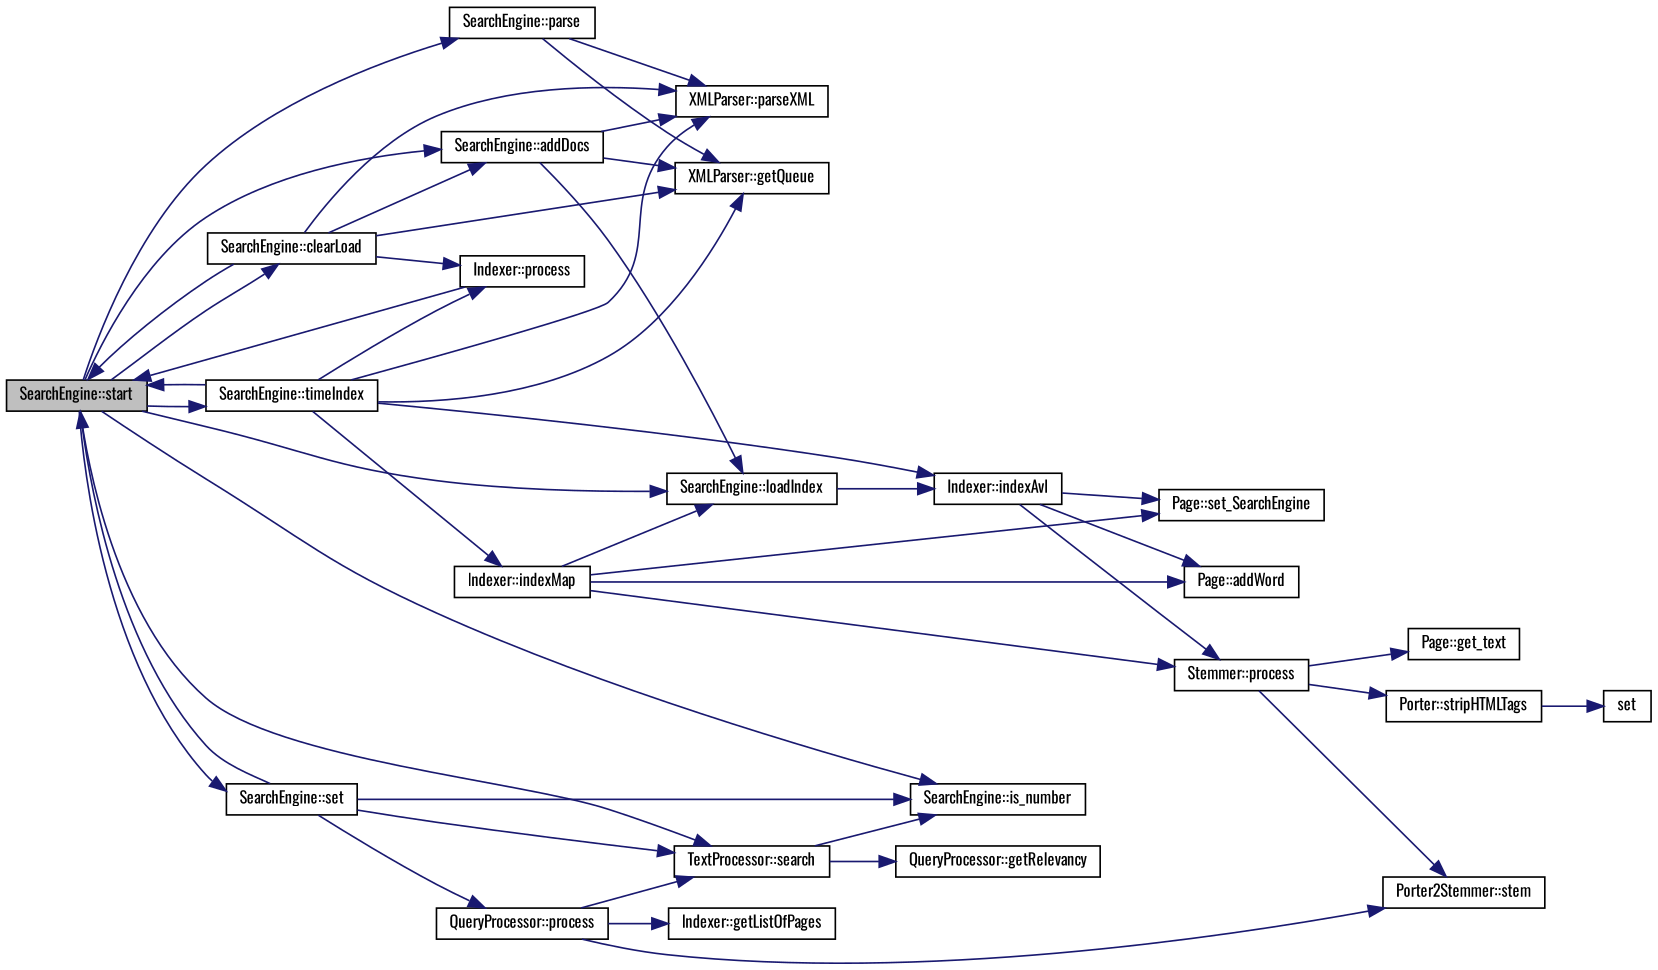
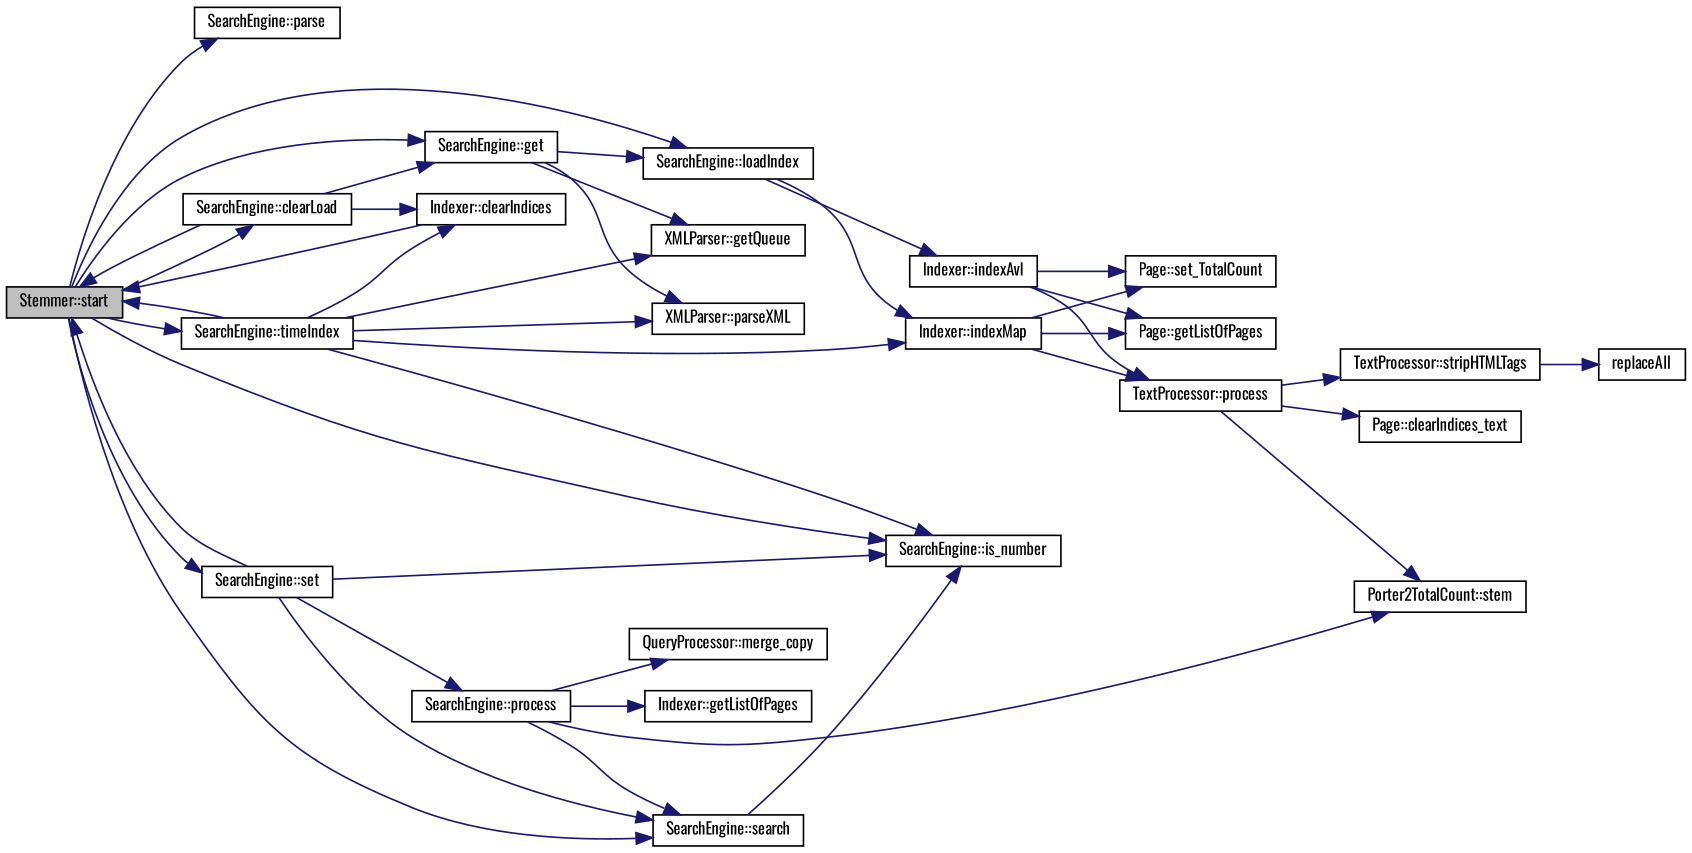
edge "SearchEngine::parse" -> "XMLParser::parseXML": removed
edge "SearchEngine::parse" -> "XMLParser::getQueue": removed
edge "SearchEngine::clearLoad" -> "XMLParser::parseXML": removed
node "SearchEngine::addDocs": label "SearchEngine::addDocs" -> "SearchEngine::get"
edge "SearchEngine::clearLoad" -> "XMLParser::getQueue": removed
node "Indexer::process": label "Indexer::process" -> "Indexer::clearIndices"
node "SearchEngine::start": label "SearchEngine::start" -> "Stemmer::start"
edge "SearchEngine::timeIndex" -> "Indexer::indexAvl": now "SearchEngine::timeIndex" -> "SearchEngine::is_number"
node "Page::set_SearchEngine": label "Page::set_SearchEngine" -> "Page::set_TotalCount"
edge "Indexer::indexMap" -> "SearchEngine::loadIndex": reversed
node "Page::addWord": label "Page::addWord" -> "Page::getListOfPages"
node "QueryProcessor::merge_copy": added
node "Page::get_text": label "Page::get_text" -> "Page::clearIndices_text"
node "Stemmer::process": label "Stemmer::process" -> "TextProcessor::process"
node "Porter::stripHTMLTags": label "Porter::stripHTMLTags" -> "TextProcessor::stripHTMLTags"
node "set": label "set" -> "replaceAll"
node "TextProcessor::search": label "TextProcessor::search" -> "SearchEngine::search"
node "QueryProcessor::getRelevancy": removed
node "Porter2Stemmer::stem": label "Porter2Stemmer::stem" -> "Porter2TotalCount::stem"
node "QueryProcessor::process": label "QueryProcessor::process" -> "SearchEngine::process"
